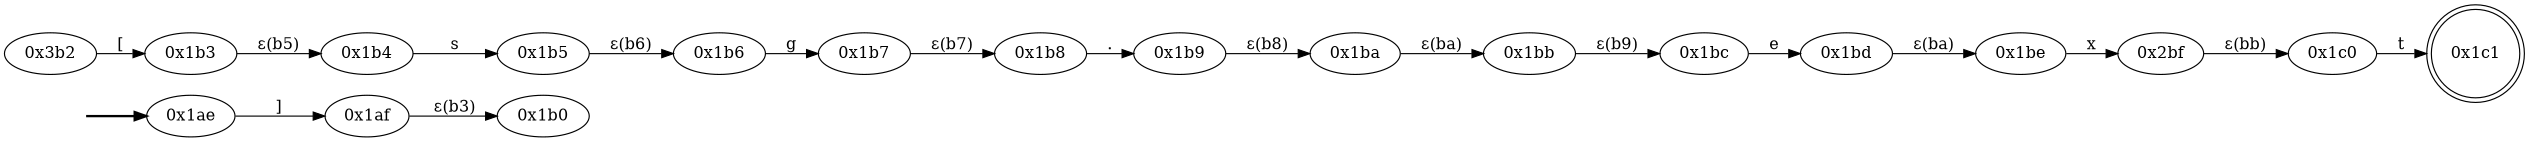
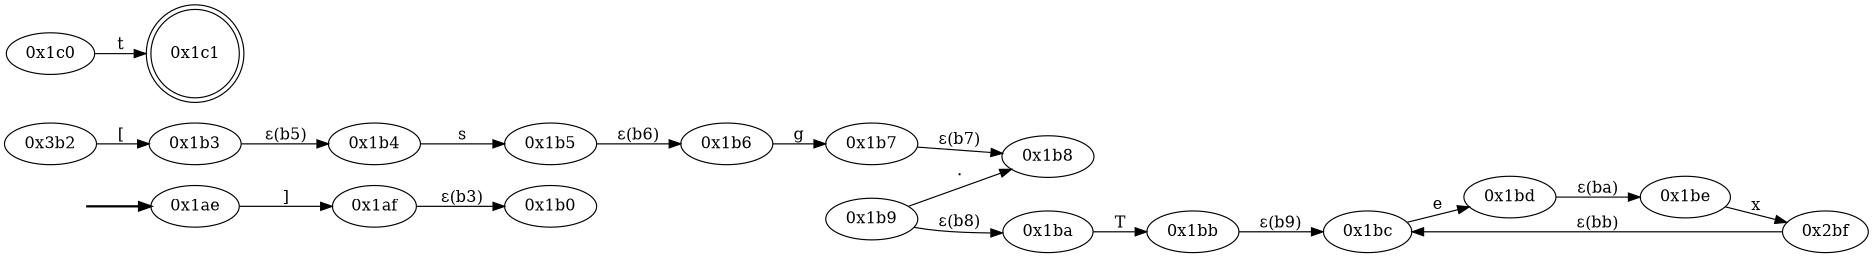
edge "0x1ba" -> "0x1bb": label "ε(ba)" -> "T"
edge "0x1b8" -> "0x1b9": reversed
edge "0x2bf" -> "0x1c0": now "0x2bf" -> "0x1bc"
